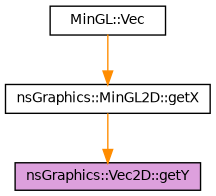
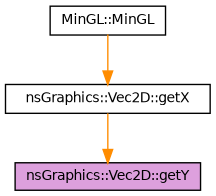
node "MinGL::Vec": label "MinGL::Vec" -> "MinGL::MinGL"
node "nsGraphics::MinGL2D::getX": label "nsGraphics::MinGL2D::getX" -> "nsGraphics::Vec2D::getX"
